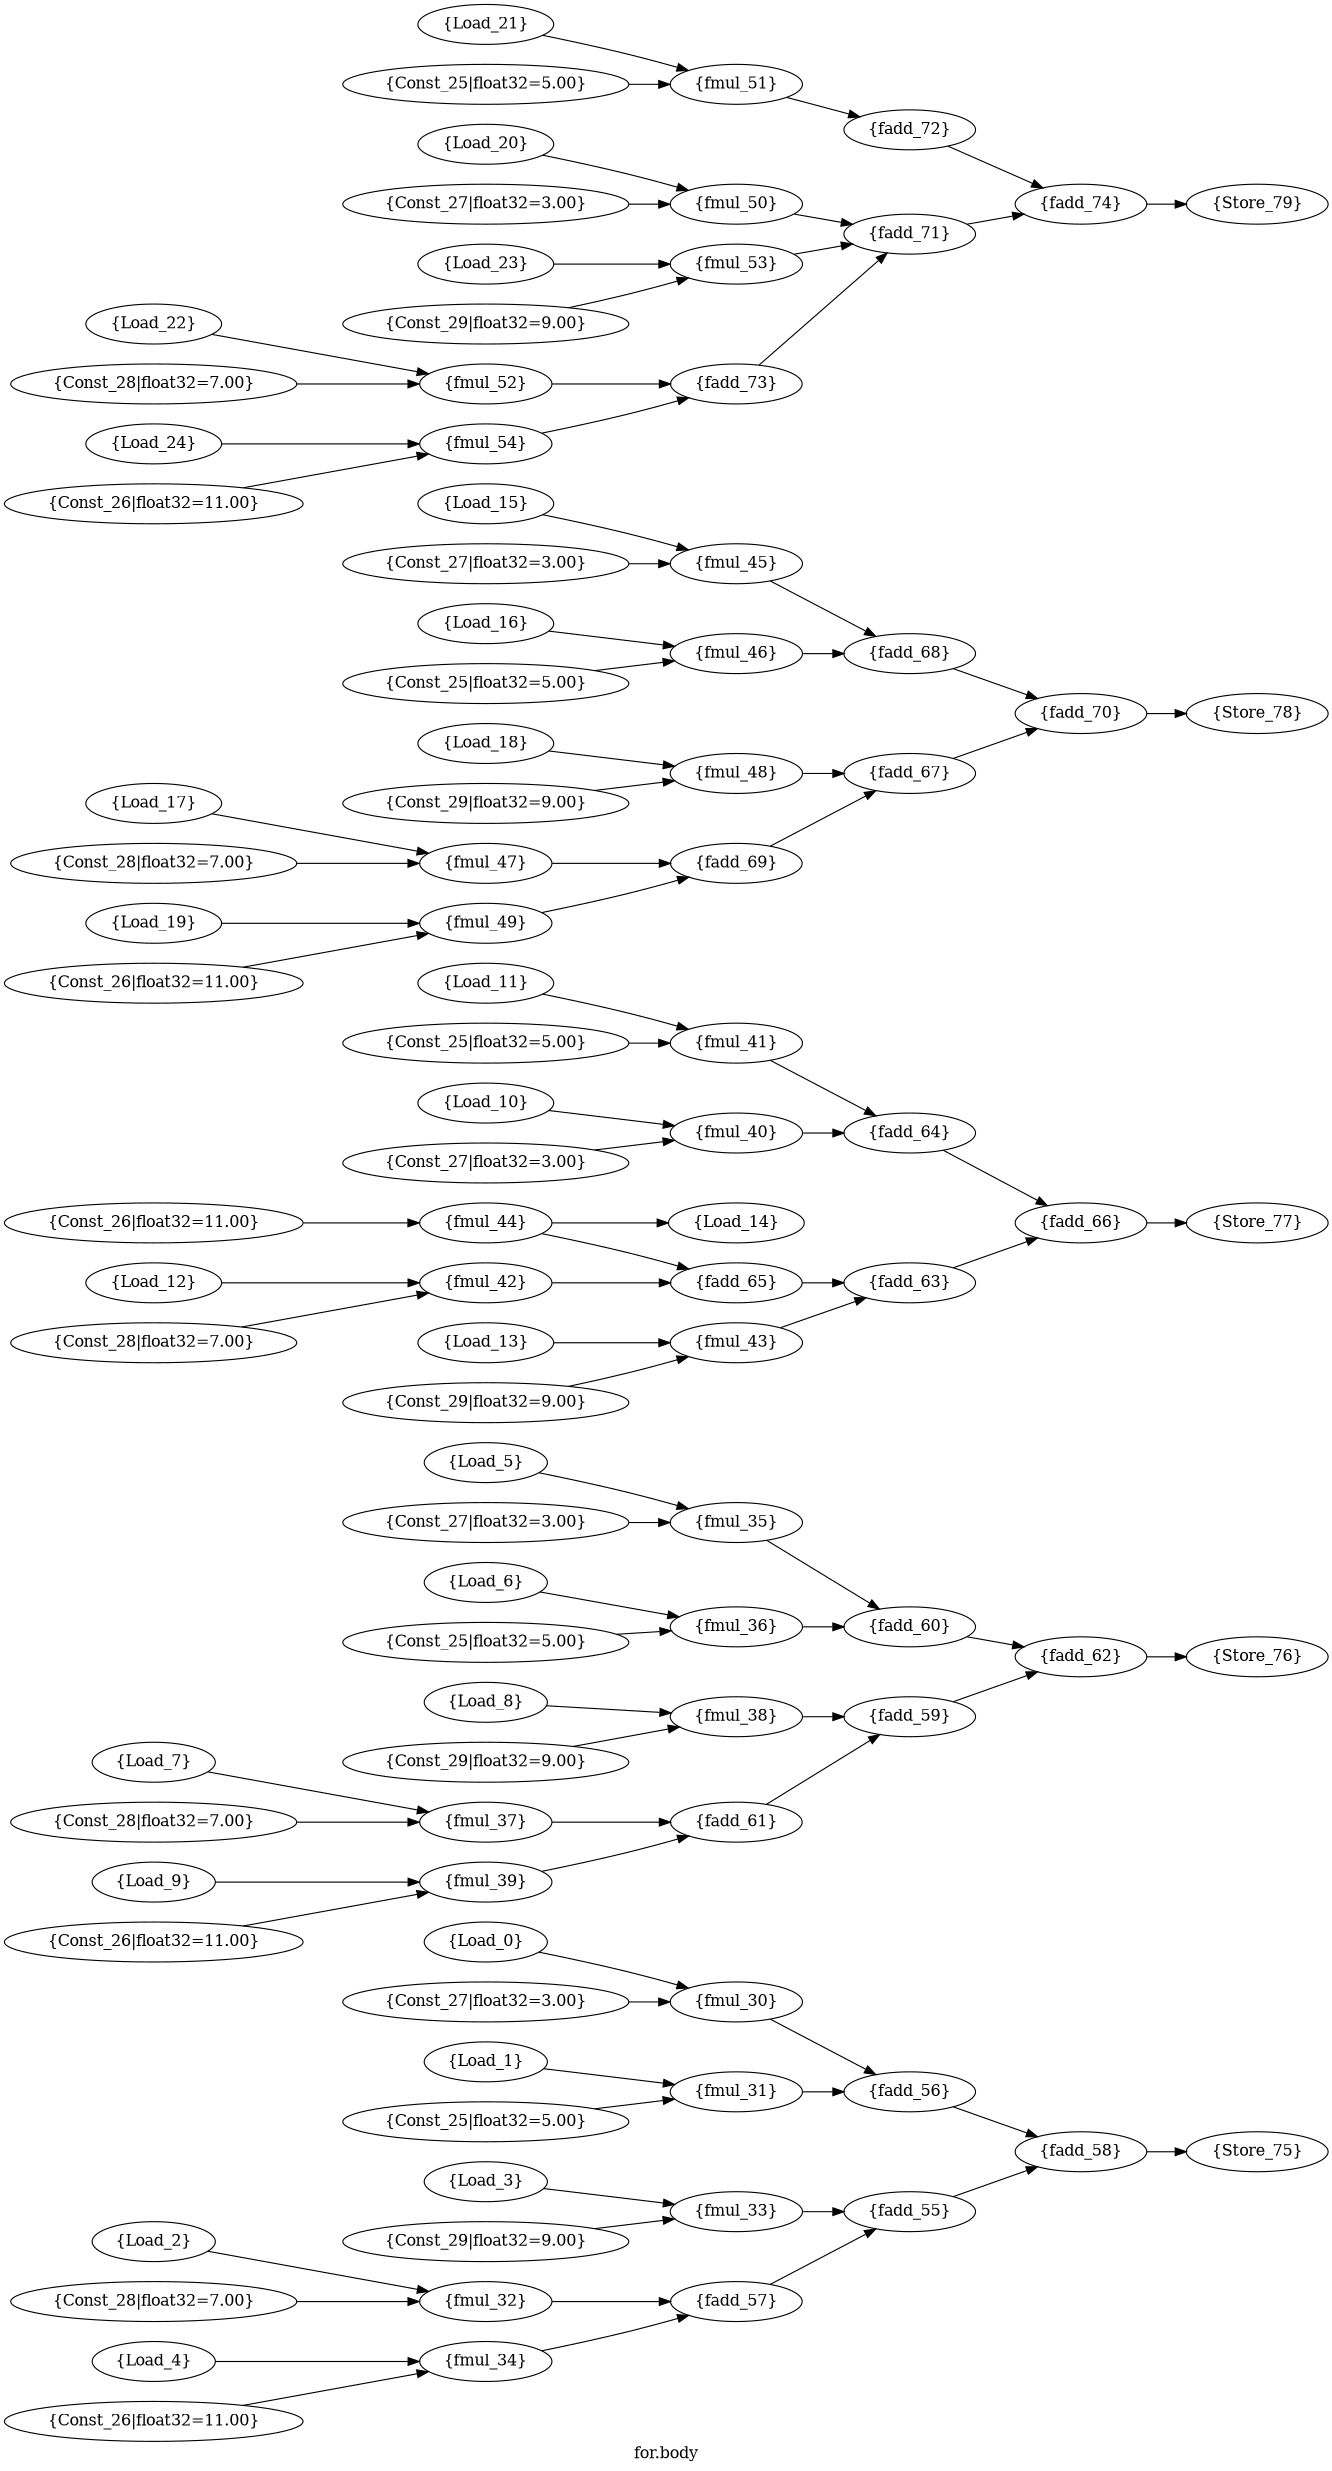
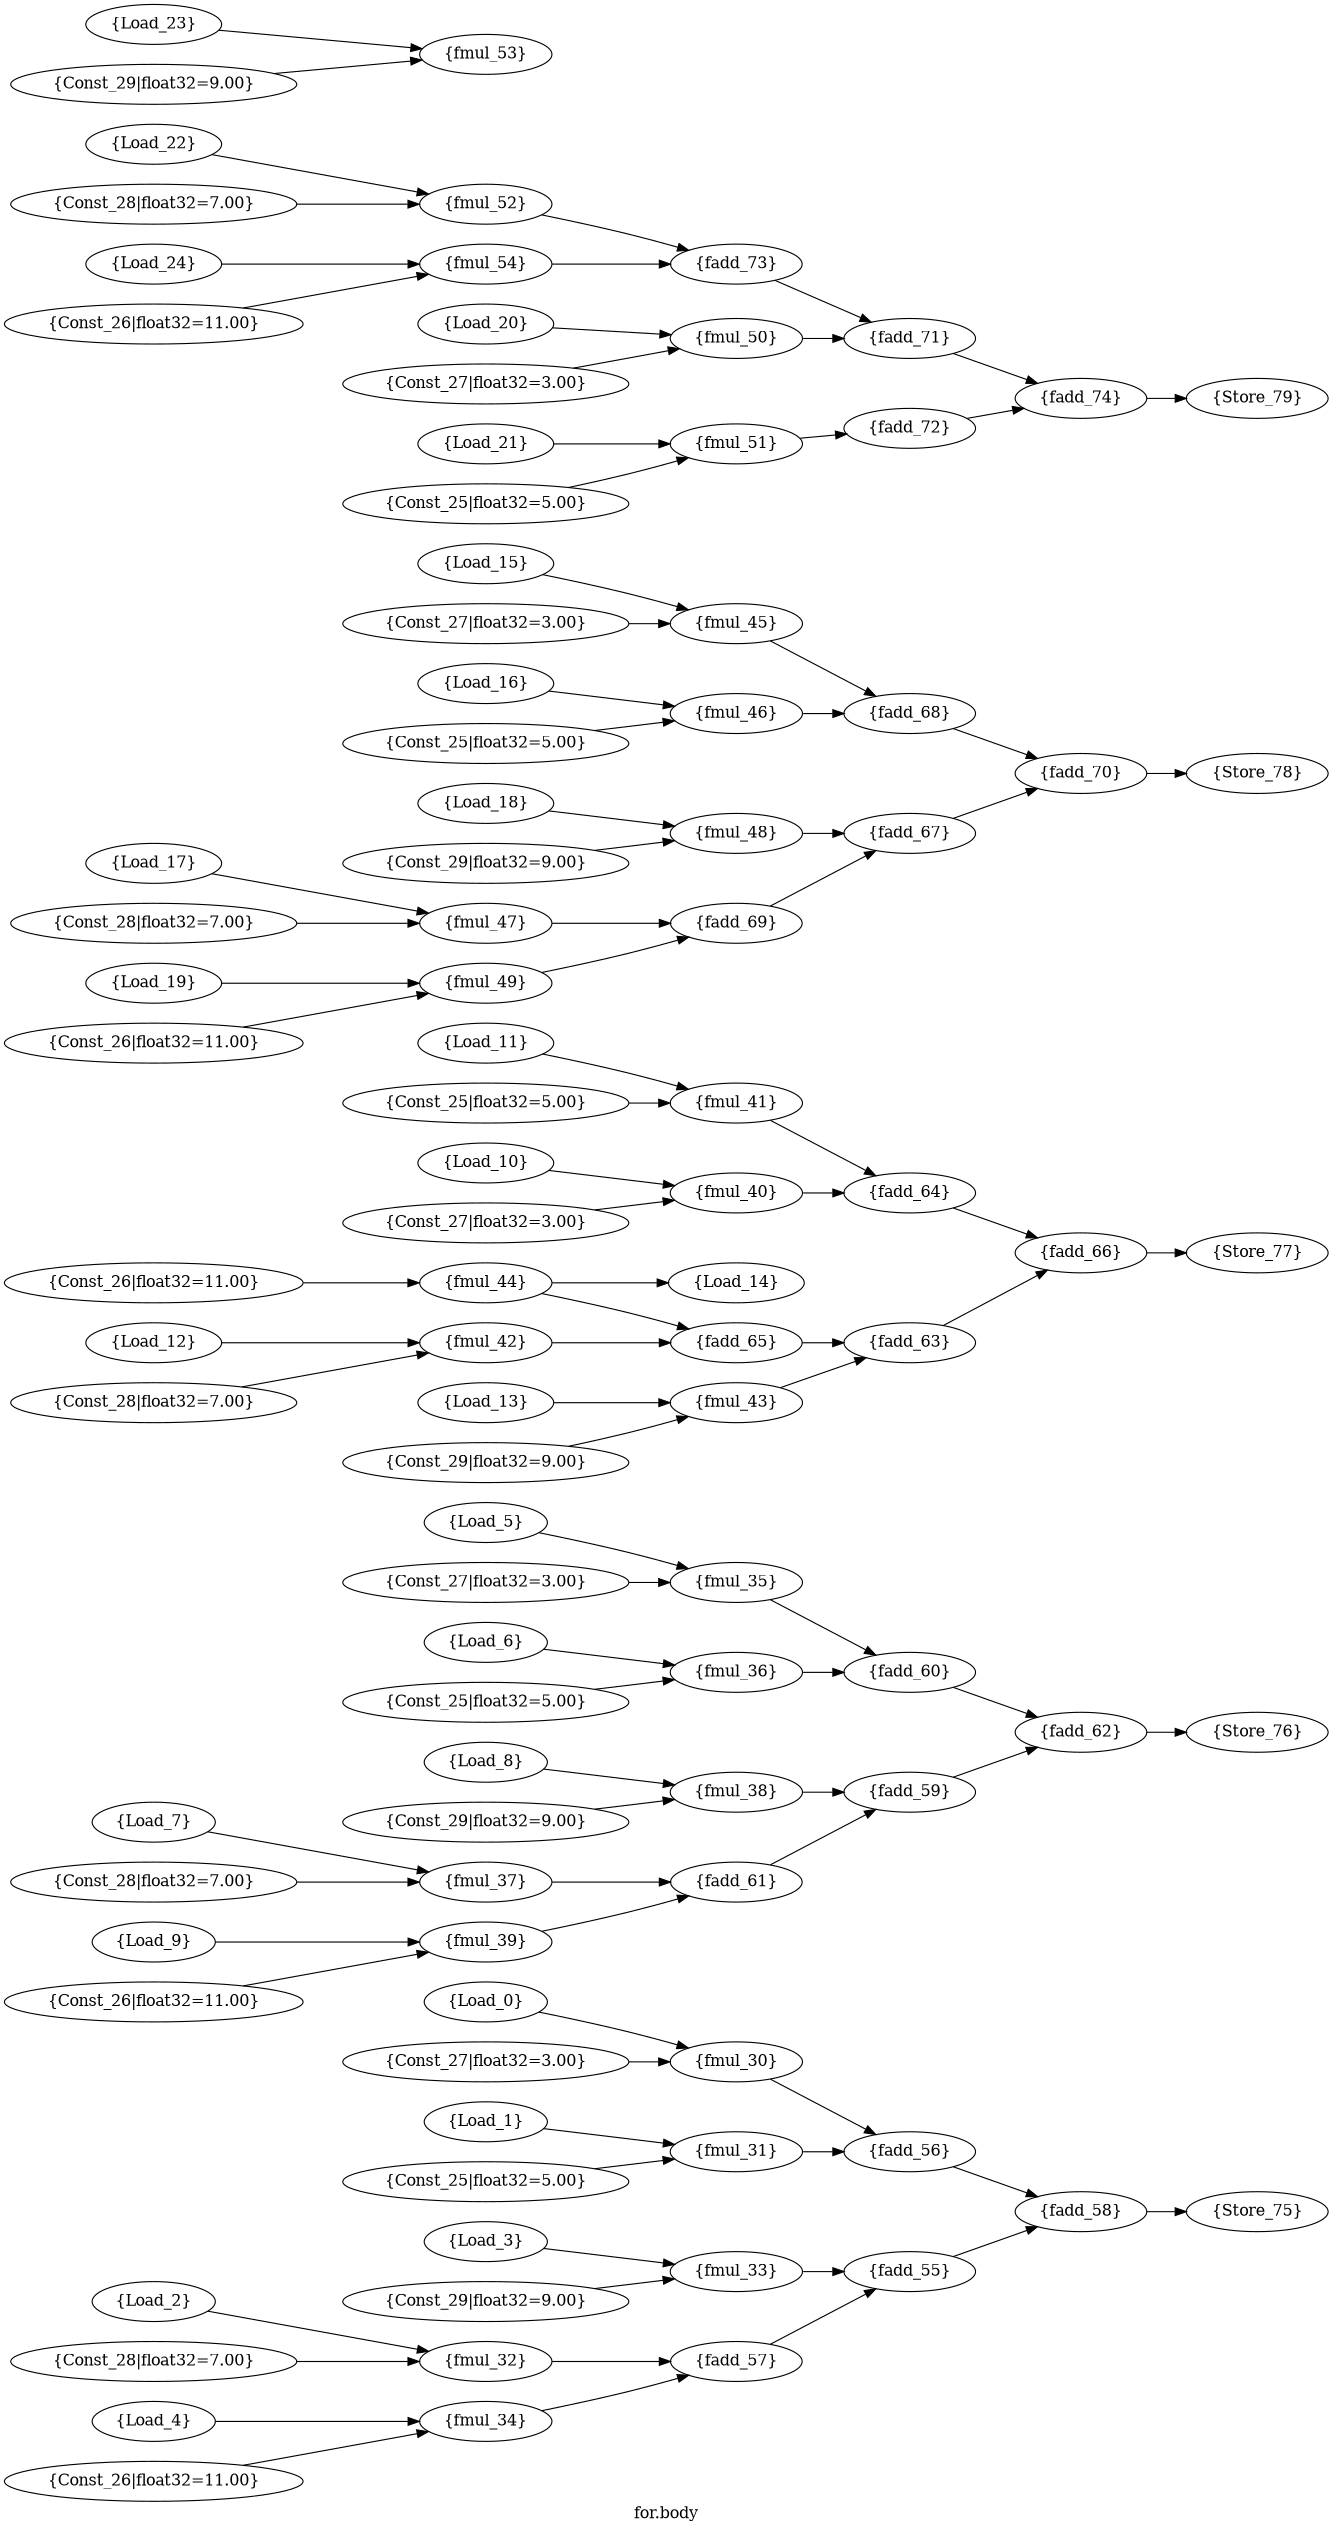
edge "{fmul_53}" -> "{fadd_71}": removed
